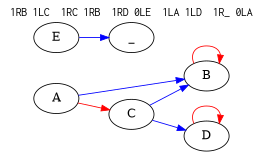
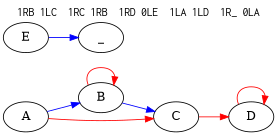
edge "C" -> "B": reversed
edge "C" -> "D": color blue -> red
